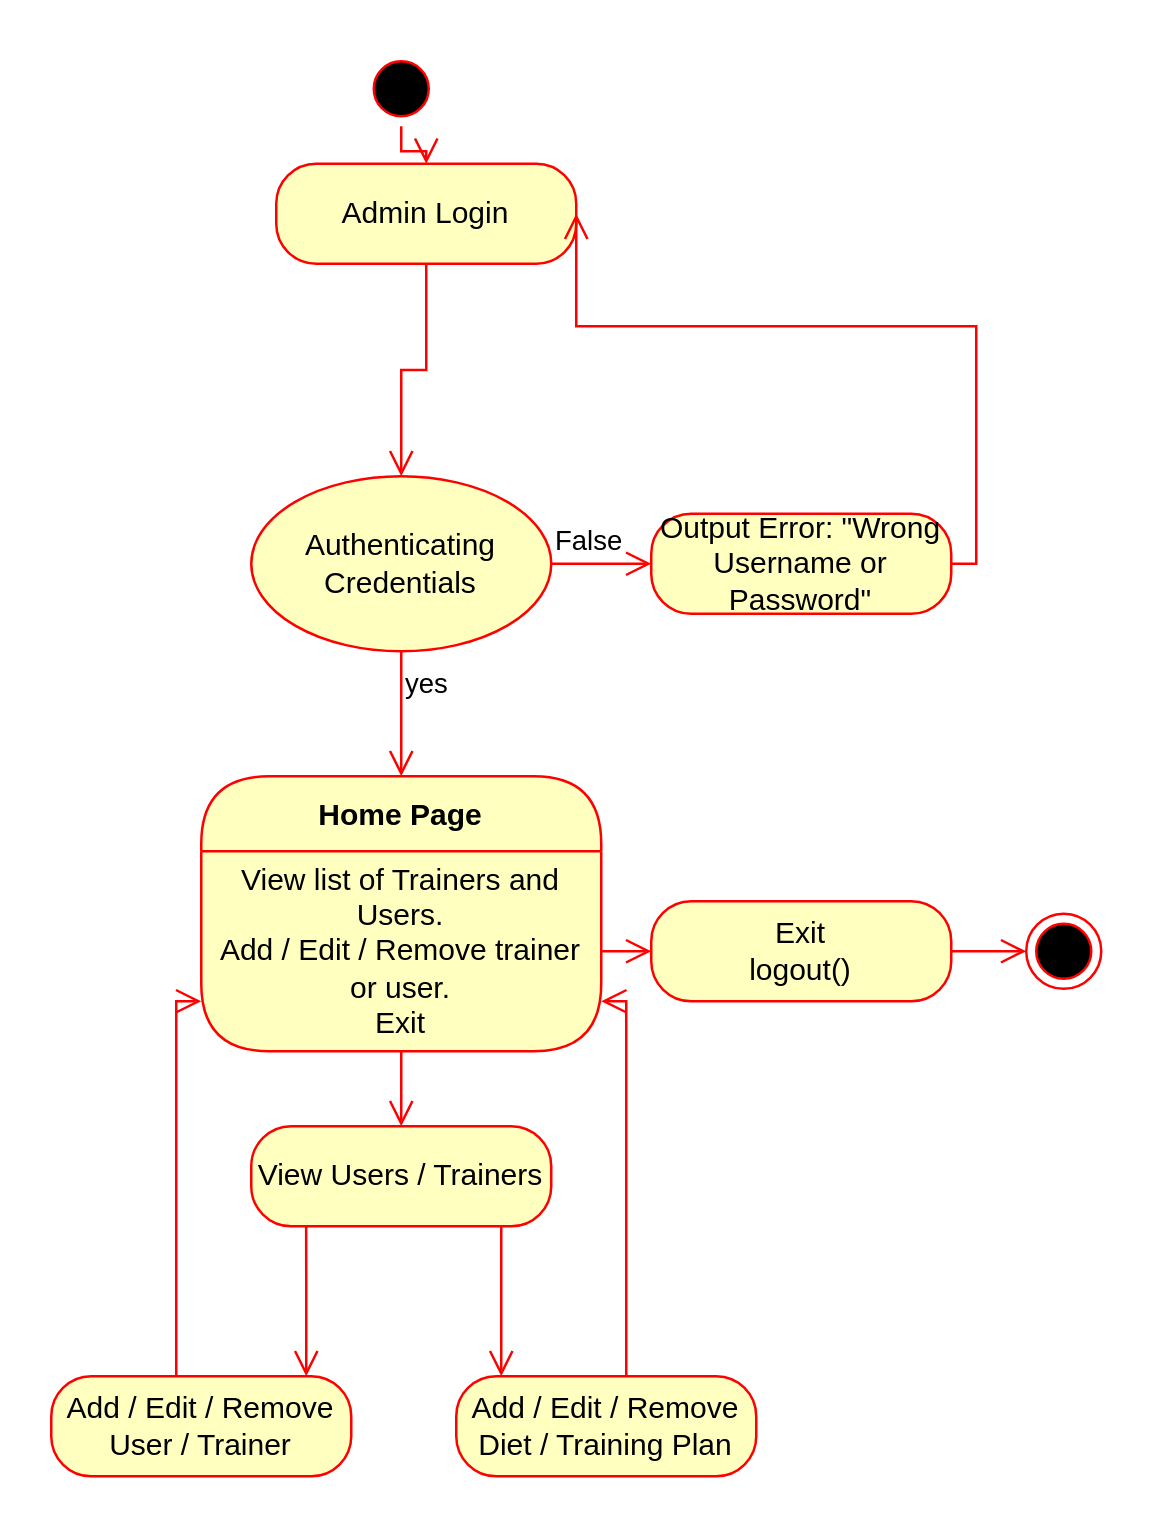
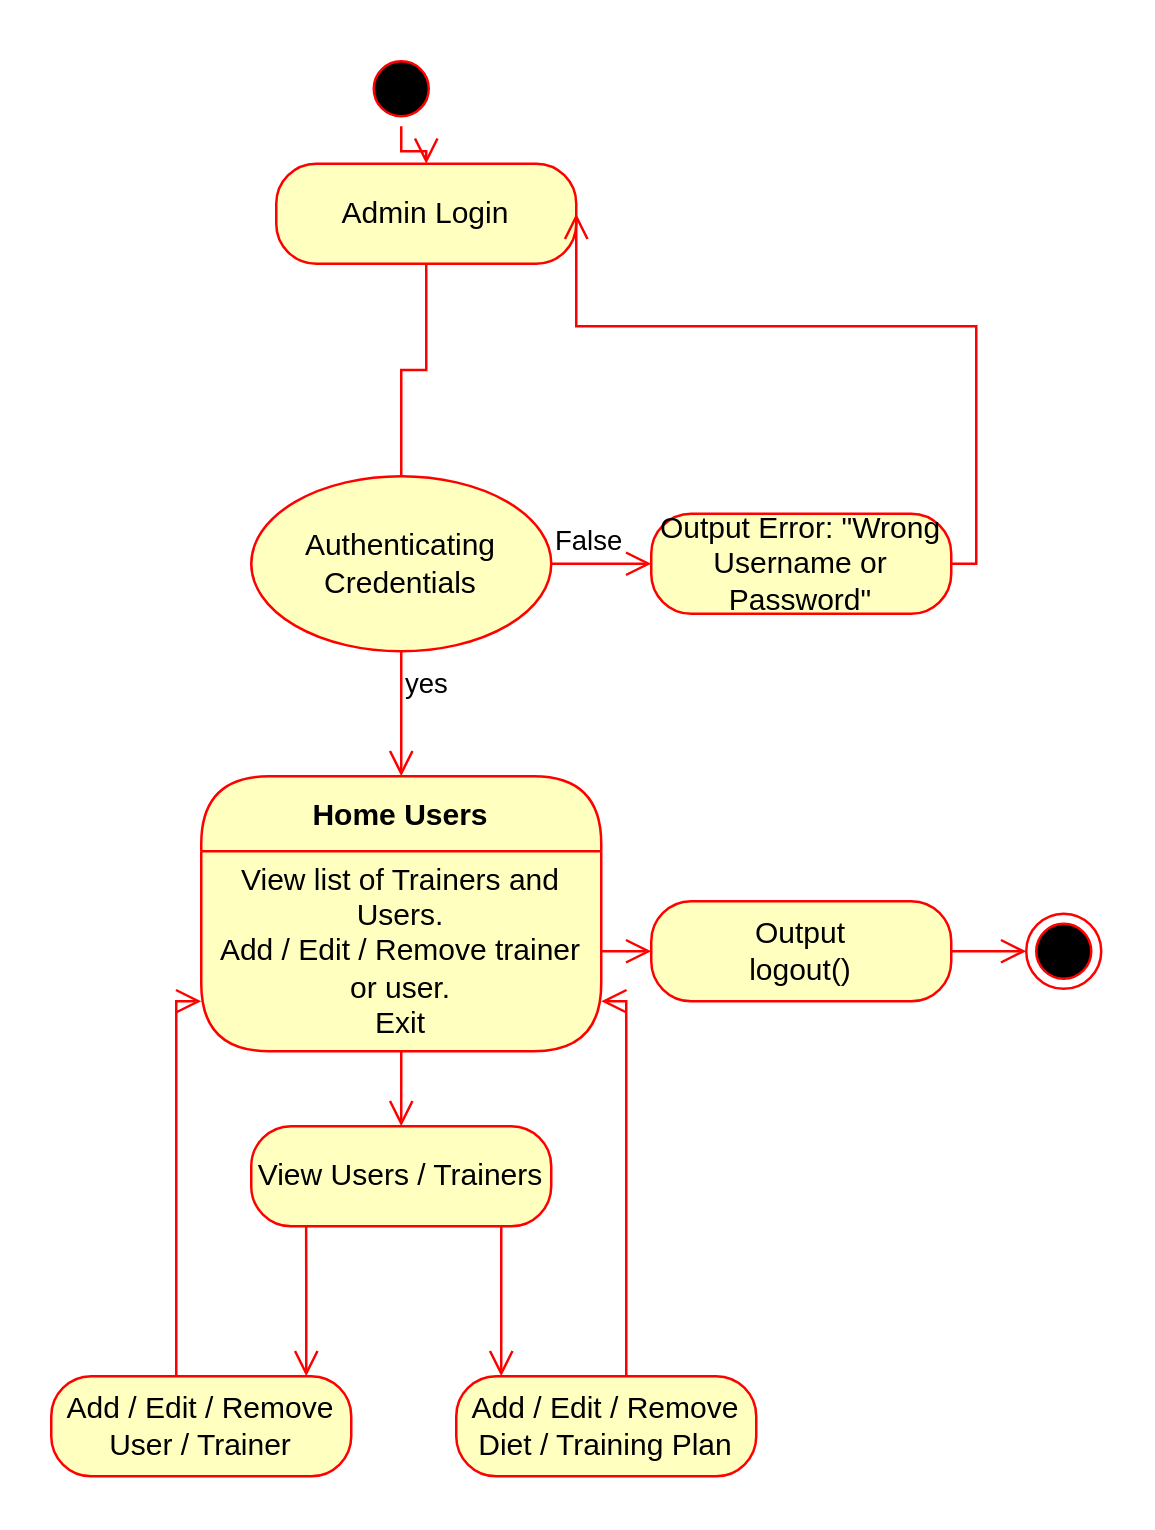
edge "Admin Login" -> "Authenticating Credentials": arrowhead open -> none
node "Home Page": label "Home Page" -> "Home Users"
node "Exit logout()": label "Exit logout()" -> "Output logout()"
